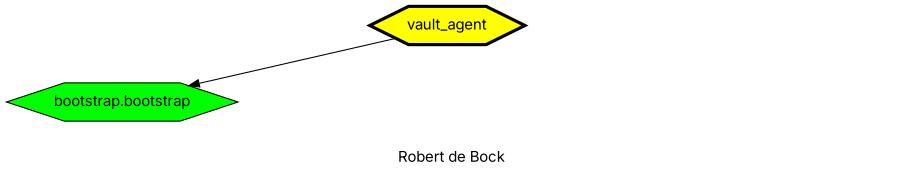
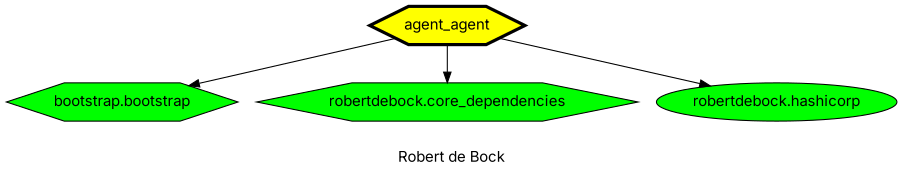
node "vault_agent": label "vault_agent" -> "agent_agent"
node "robertdebock.core_dependencies": added
node "robertdebock.hashicorp": added
